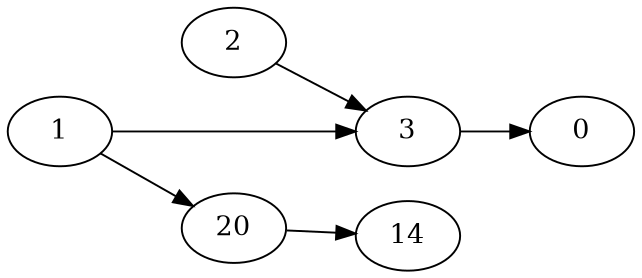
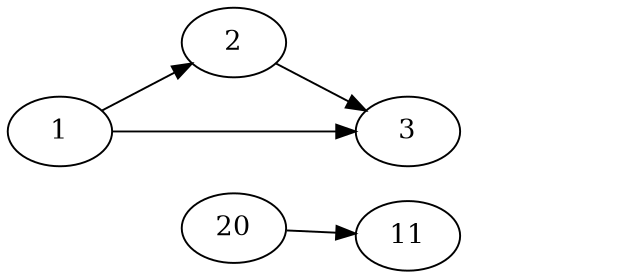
node "0": removed
edge "1" -> "20": now "1" -> "2"
node "14": label "14" -> "11"
